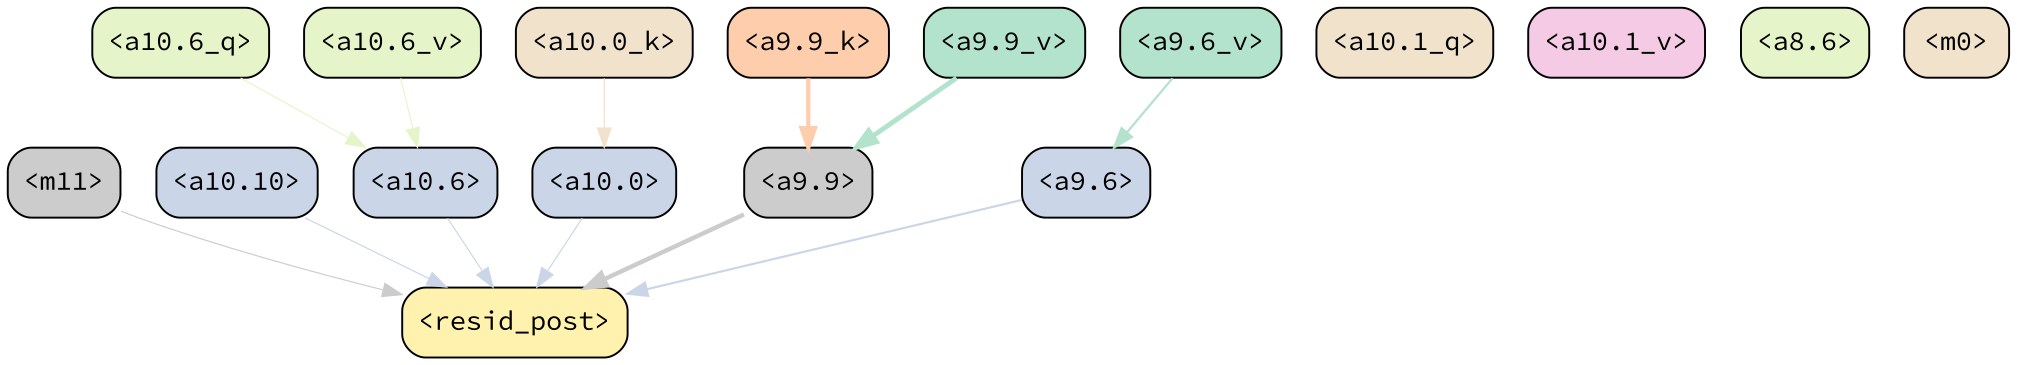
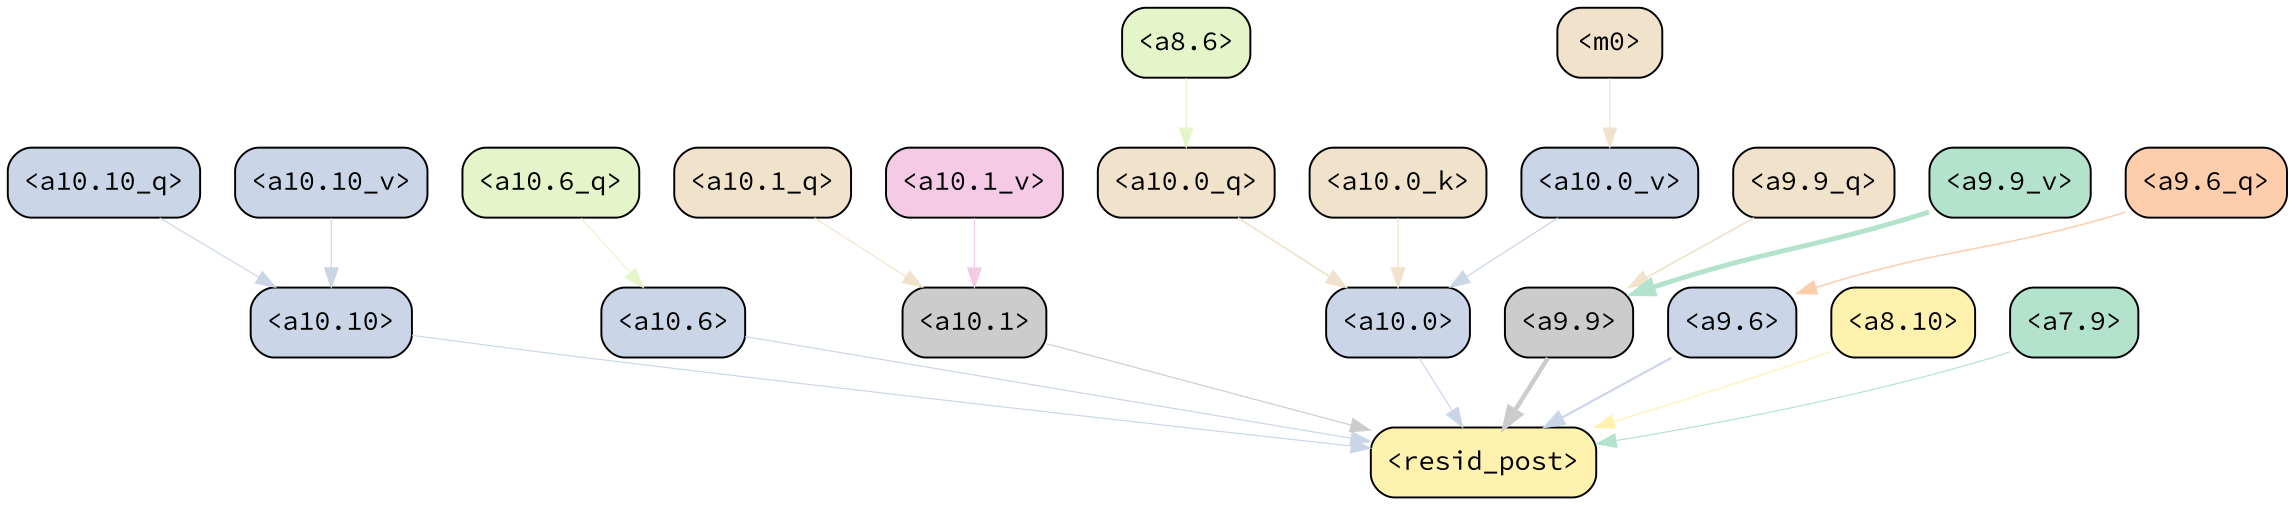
node "<a10.6_v>": removed
node "<a9.9_k>": removed
node "<a9.6_v>": removed
node "<m11>": removed
node "<a10.10_q>": added
node "<a10.10_v>": added
node "<a10.0_q>": added
node "<a10.0_v>": added
node "<a9.9_q>": added
node "<a9.6_q>": added
node "<a10.1>": added
node "<a8.10>": added
node "<a7.9>": added
